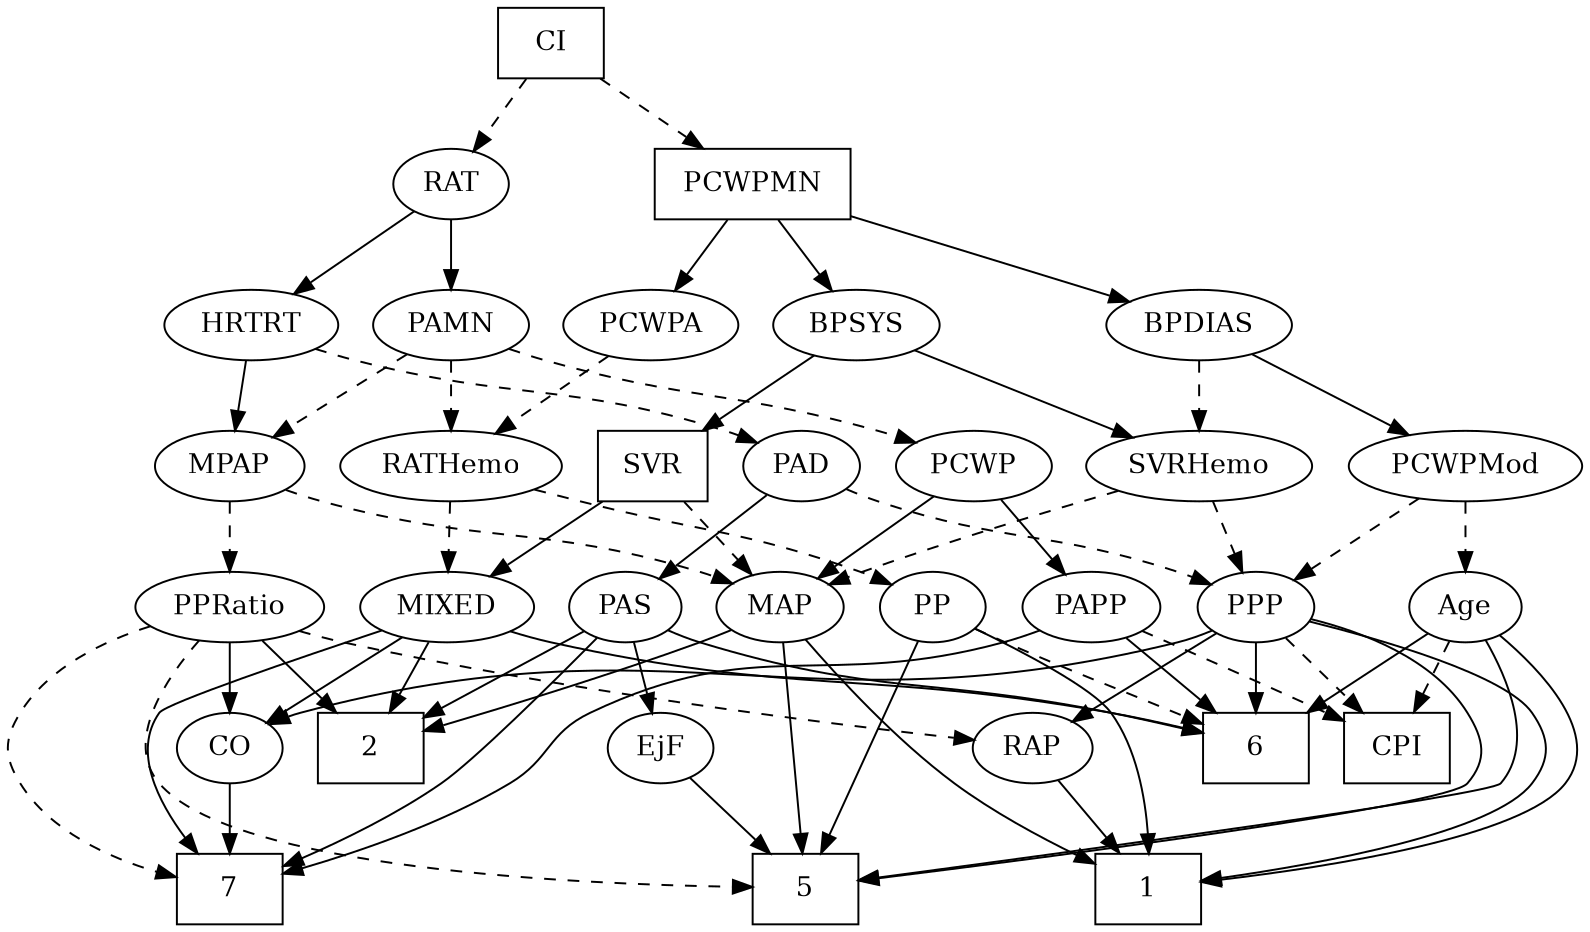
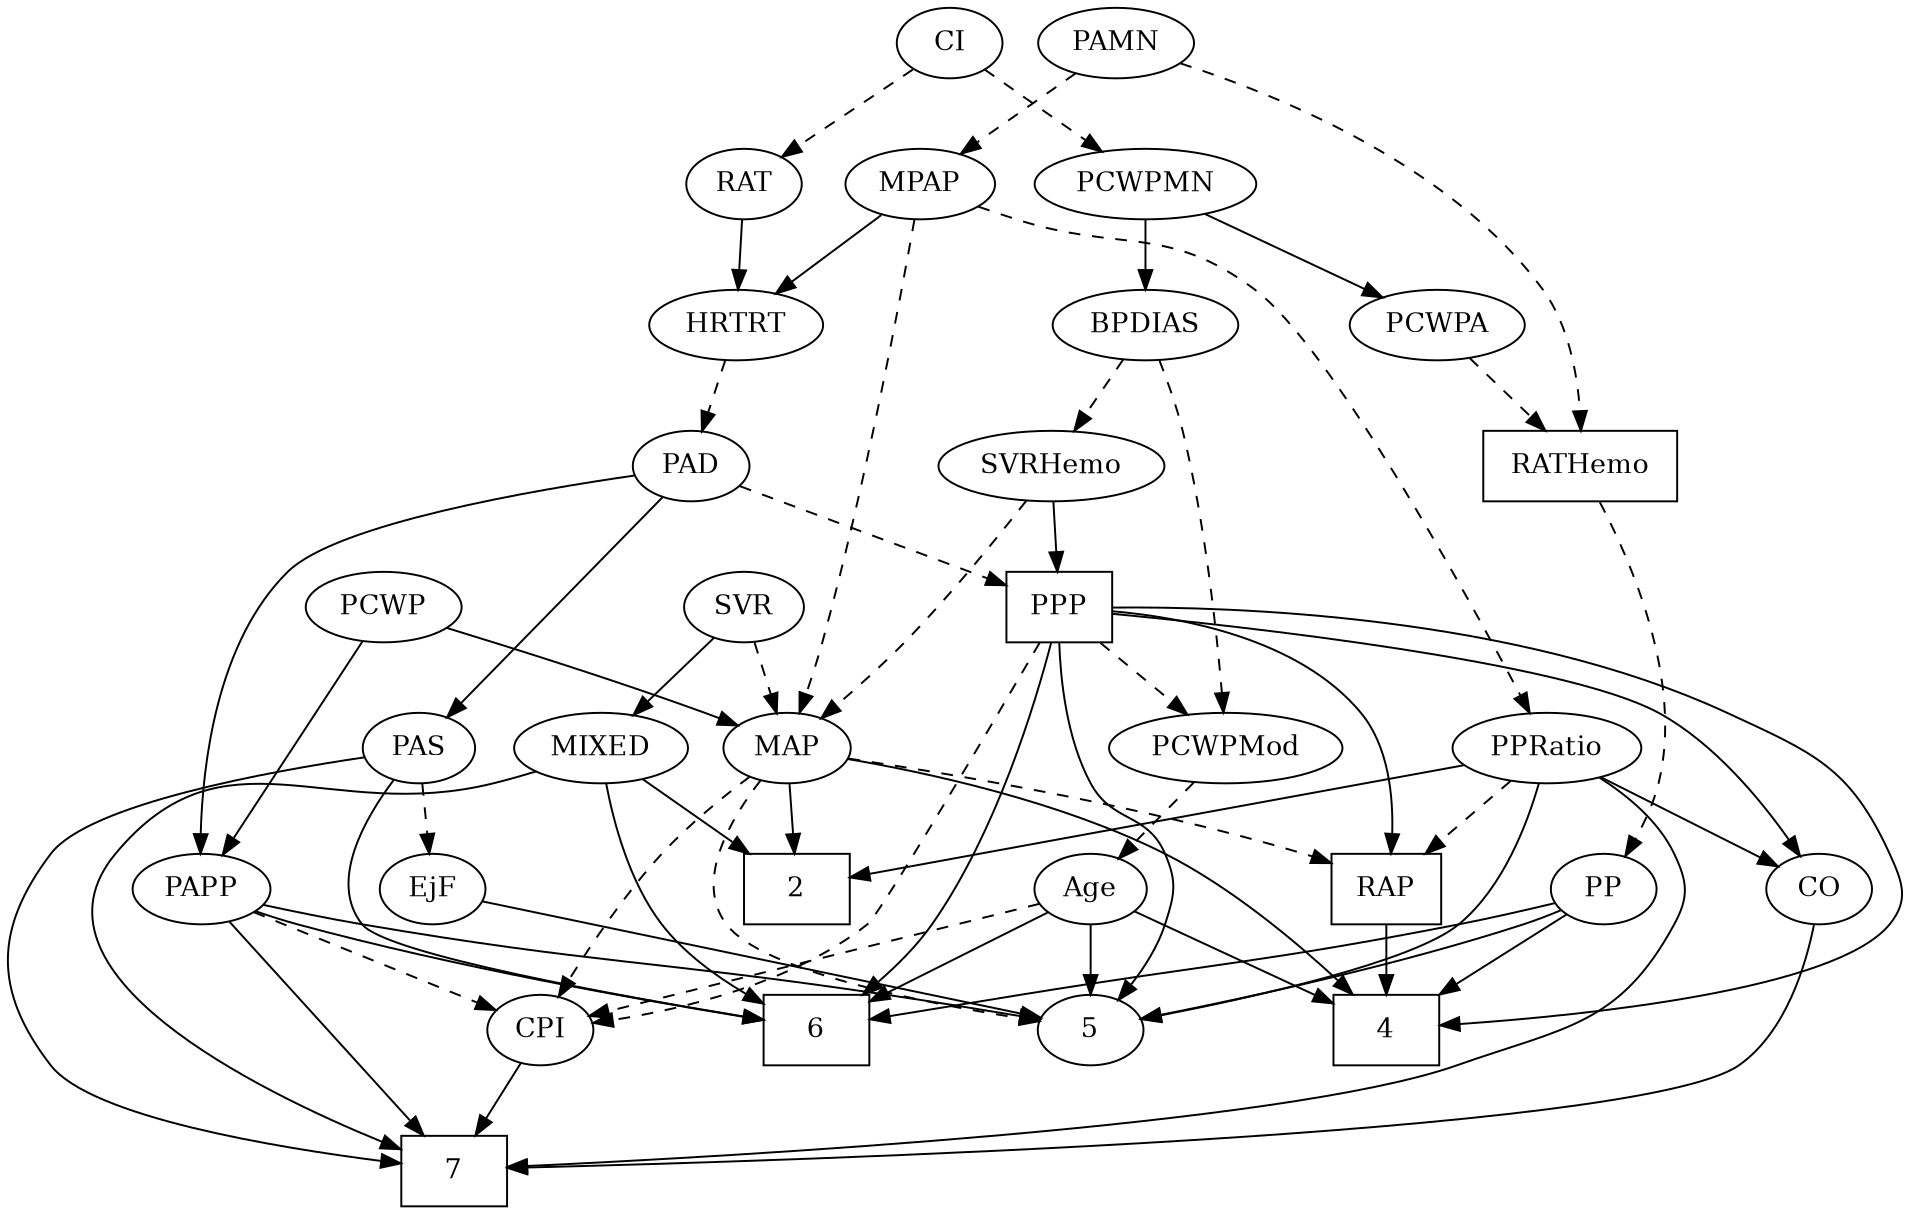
node "CI": shape box -> ellipse
node "PCWPMN": shape box -> ellipse
edge "RAT" -> "PAMN": removed
node "BPSYS": removed
edge "HRTRT" -> "MPAP": reversed
edge "BPDIAS" -> "PCWPMod": style solid -> dashed
edge "PAMN" -> "PCWP": removed
node "RATHemo": shape ellipse -> box
node "SVR": shape box -> ellipse
edge "RATHemo" -> "MIXED": removed
edge "SVRHemo" -> "PPP": style dashed -> solid
edge "PCWPMod" -> "PPP": reversed
edge "PAD" -> "PAPP": added
node "PPP": shape ellipse -> box
edge "PAS" -> "2": removed
edge "PAS" -> "EjF": style solid -> dashed
edge "MIXED" -> "CO": removed
edge "PP" -> "6": style dashed -> solid
edge "MAP" -> "5": style solid -> dashed
node "RAP": shape ellipse -> box
node "CPI": shape box -> ellipse
edge "PPRatio" -> "7": style dashed -> solid
edge "MAP" -> "RAP": added
edge "PPRatio" -> "5": style dashed -> solid
edge "MAP" -> "CPI": added
node "5": shape box -> ellipse
node "1": label "1" -> "4"
edge "PAPP" -> "5": added
edge "CPI" -> "7": added
